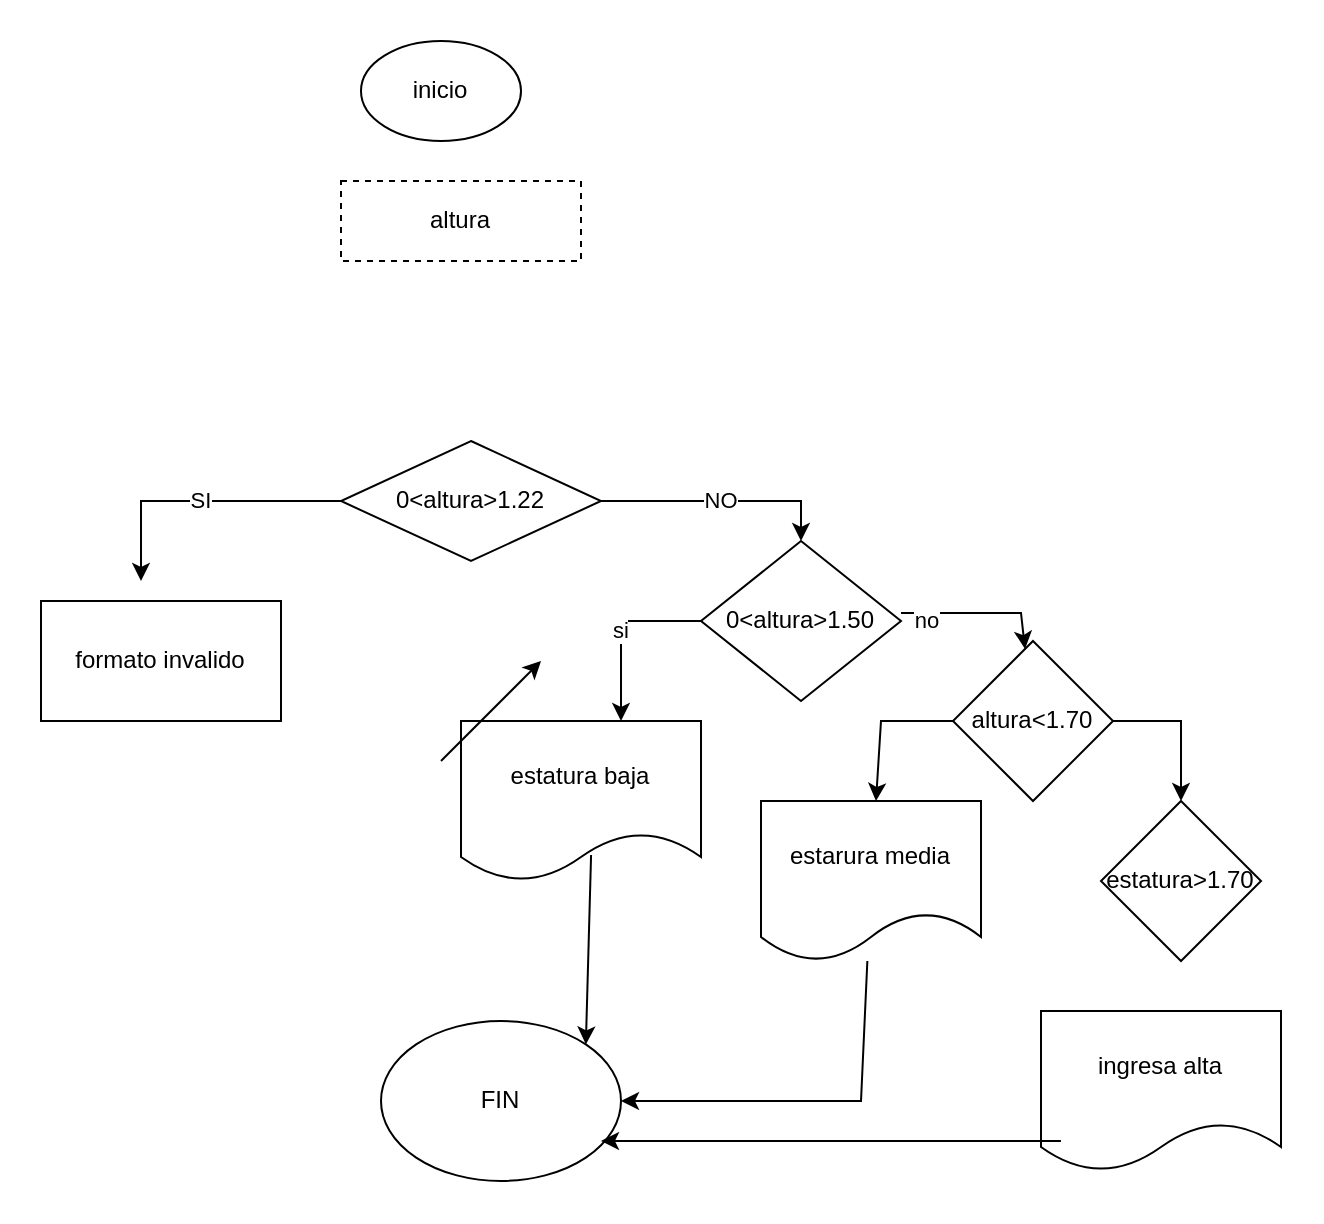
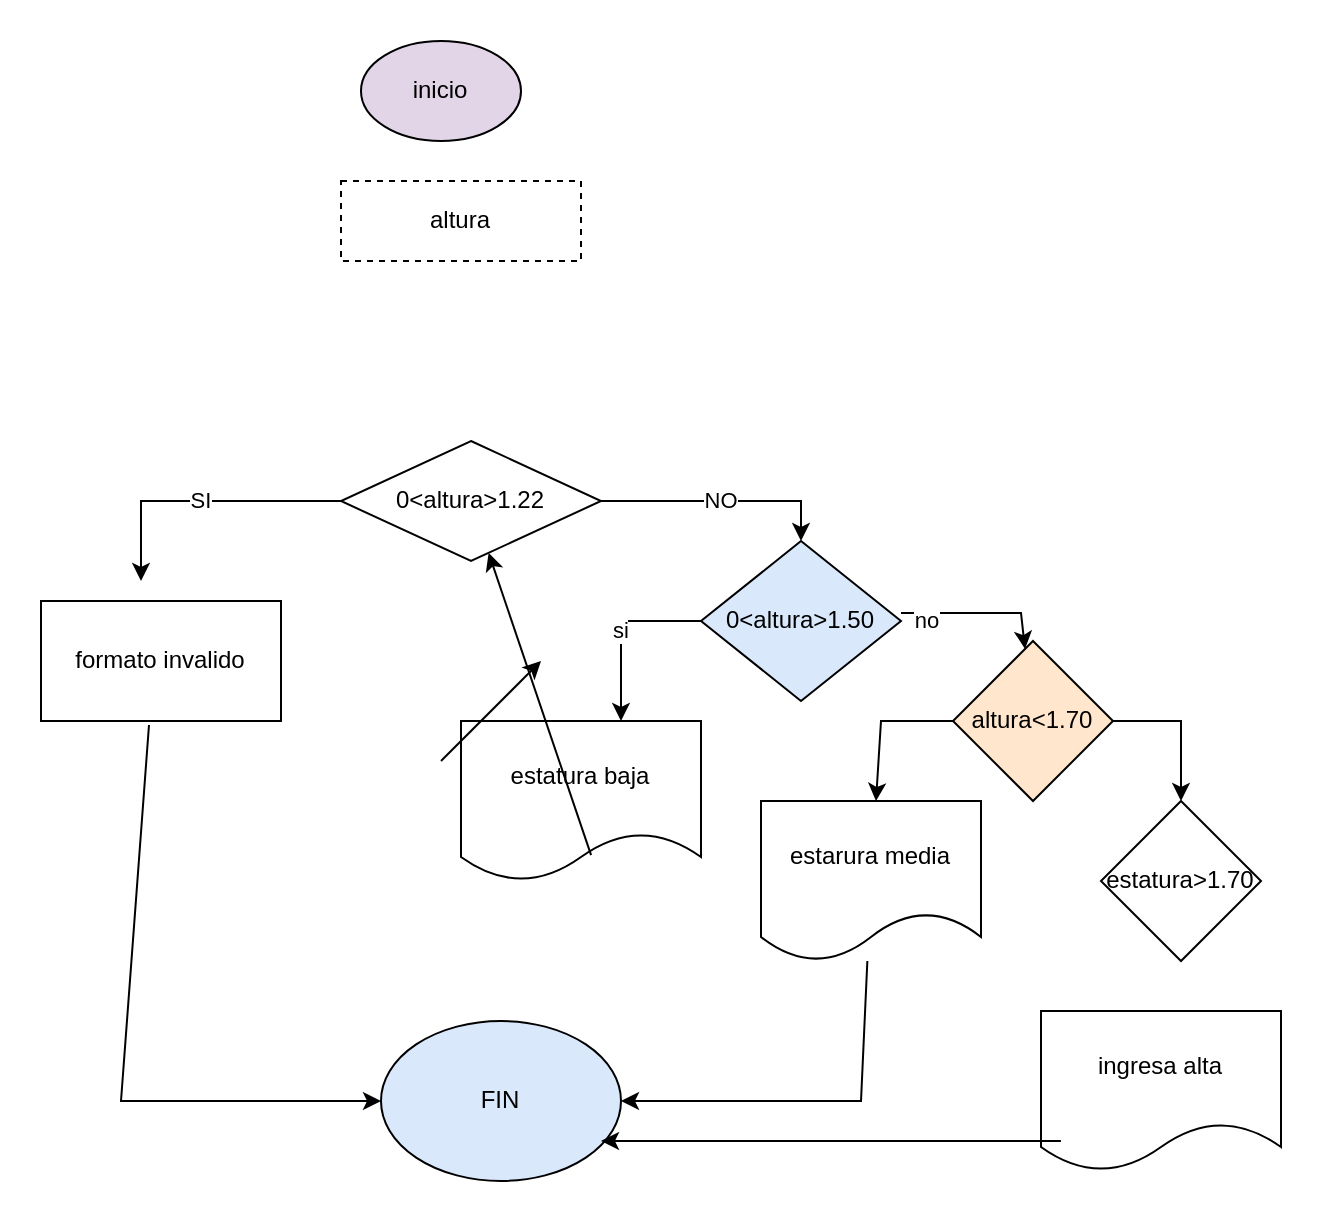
node "inicio": fillcolor #ffffff -> #e1d5e7
node "0<altura>1.50": fillcolor #ffffff -> #dae8fc
node "altura<1.70": fillcolor #ffffff -> #ffe6cc
edge "estatura baja" -> "FIN": now "estatura baja" -> "0<altura>1.22"
edge "formato invalido" -> "FIN": added
node "FIN": fillcolor #ffffff -> #dae8fc
